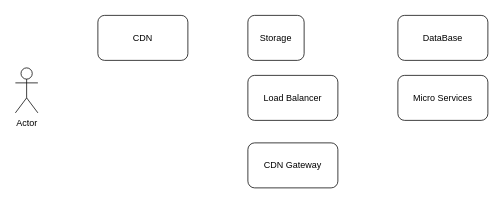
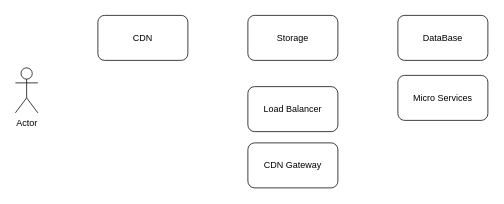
node "Storage": size 56x45 -> 90x45
node "Load Balancer": moved (293, 98) -> (293, 109)
